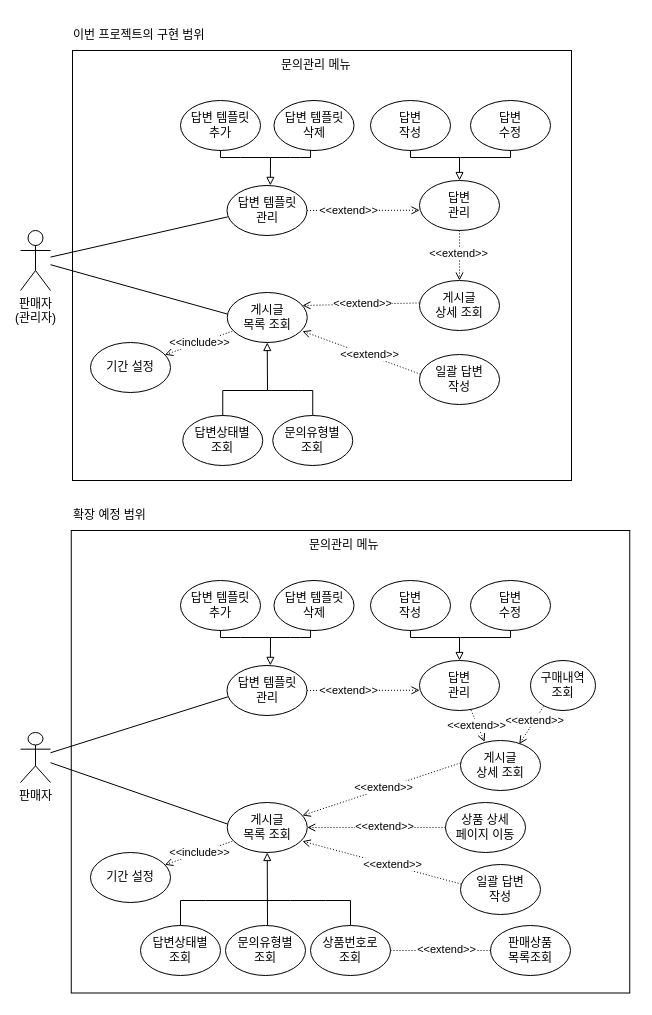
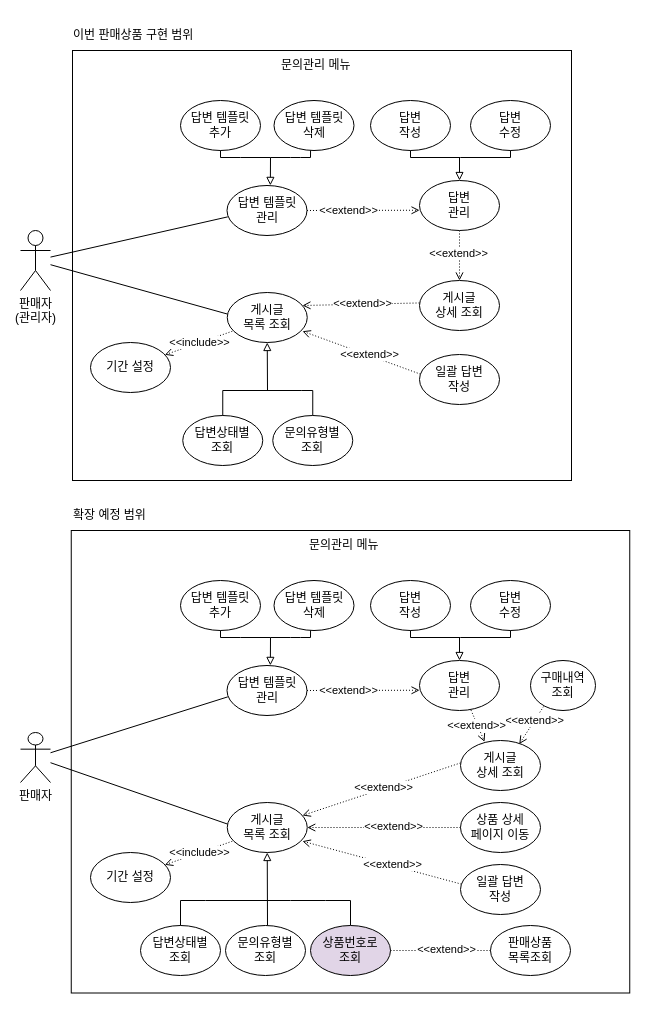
node "이번 프로젝트의 구현 범위": label "이번 프로젝트의 구현 범위" -> "이번 판매상품 구현 범위"
node "상품 상세 페이지 이동": moved (486, 828) -> (501, 828)
node "상품번호로 조회": fillcolor #ffffff -> #e1d5e7
